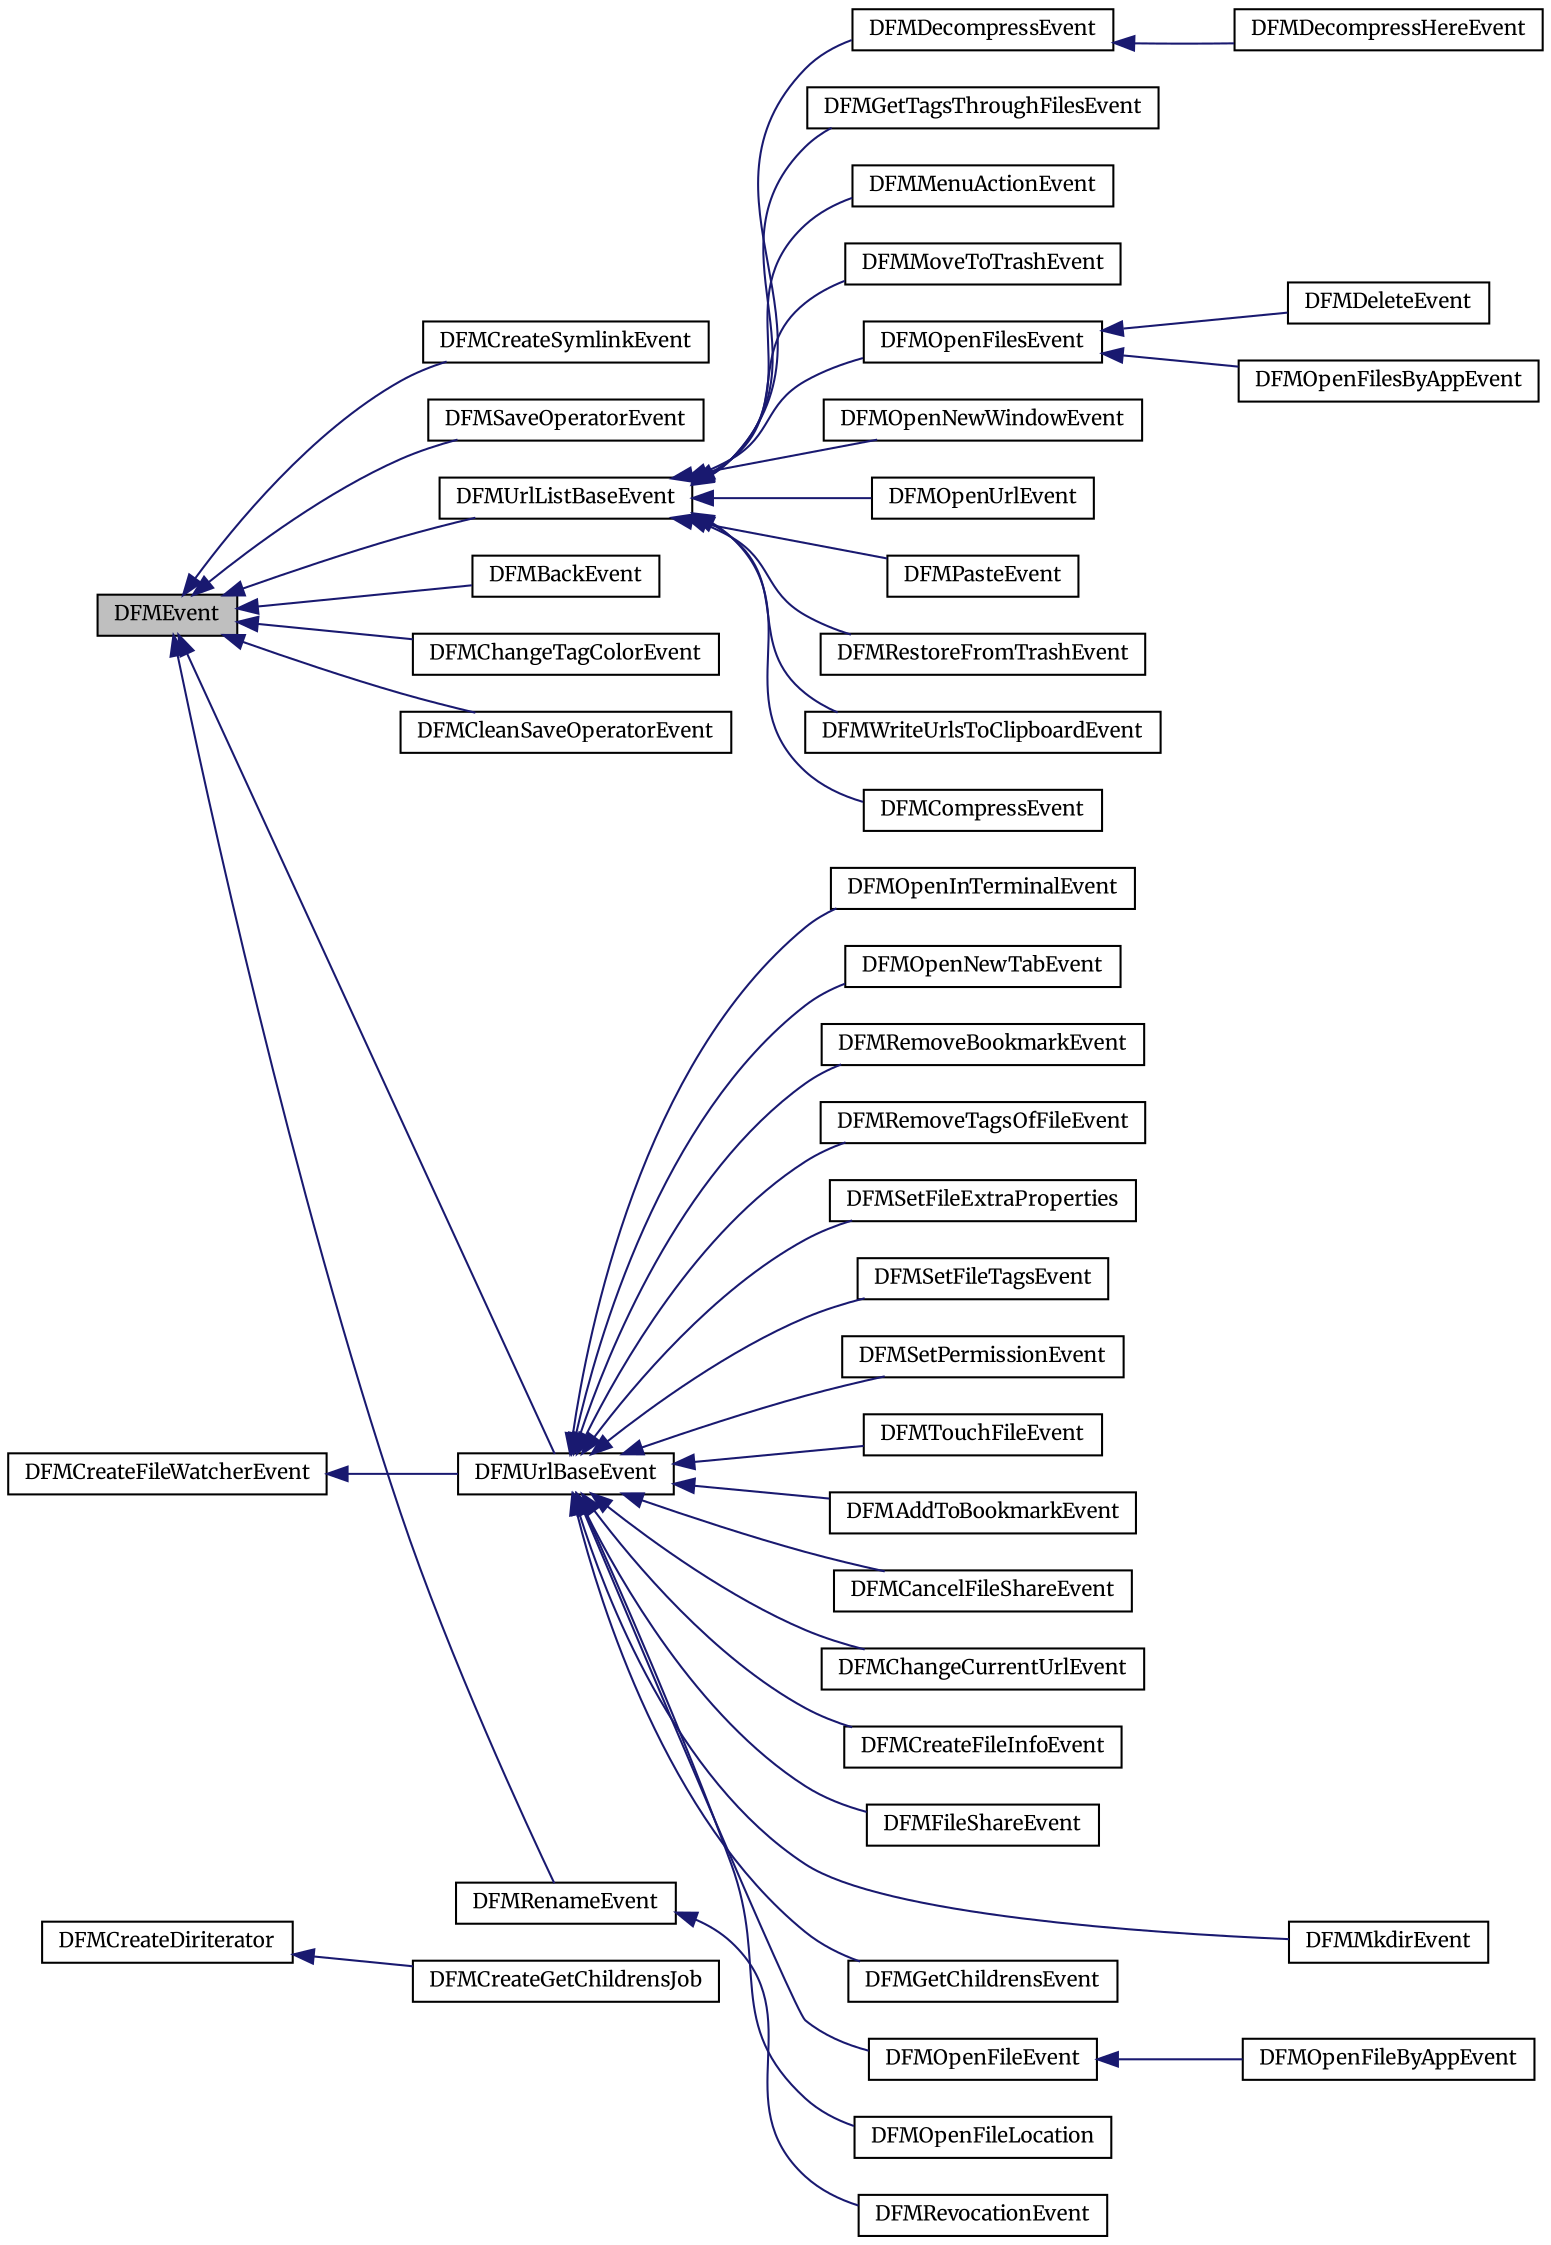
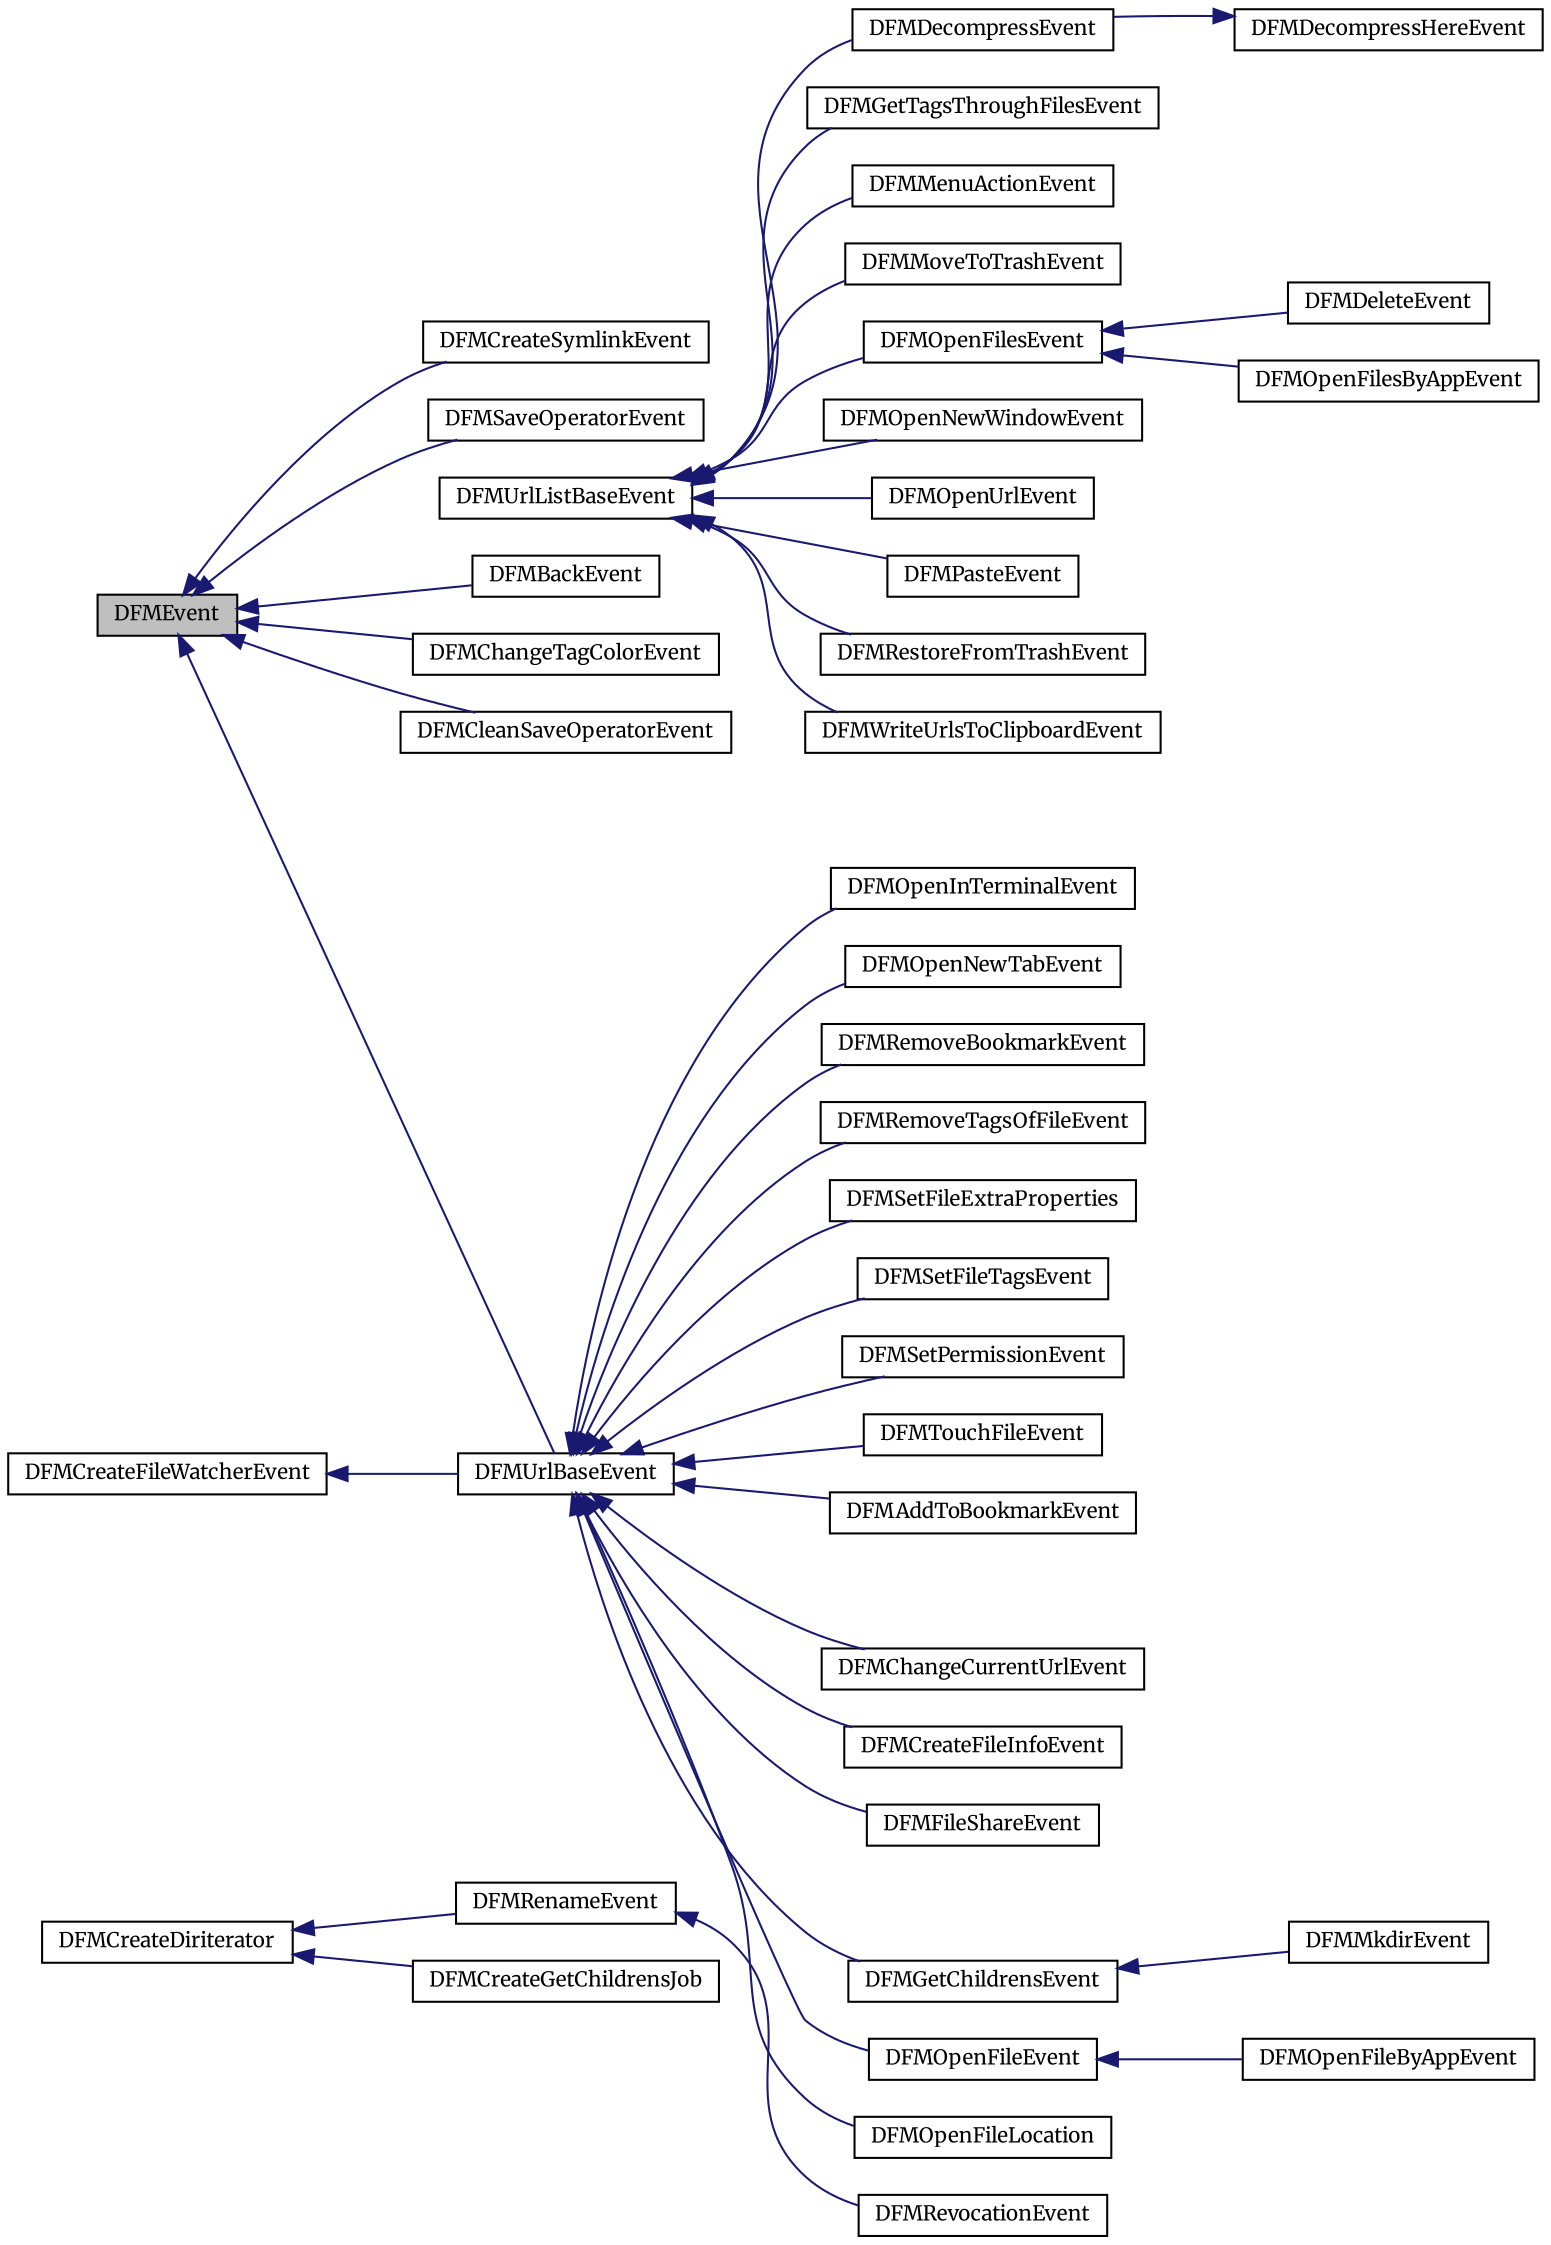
edge "DFMDecompressHereEvent" -> "DFMDecompressEvent": reversed
edge "DFMUrlListBaseEvent" -> "DFMEvent": removed
node "DFMCompressEvent": removed
edge "DFMRenameEvent" -> "DFMEvent": now "DFMRenameEvent" -> "DFMCreateDiriterator"
node "DFMCancelFileShareEvent": removed
edge "DFMMkdirEvent" -> "DFMUrlBaseEvent": now "DFMMkdirEvent" -> "DFMGetChildrensEvent"
